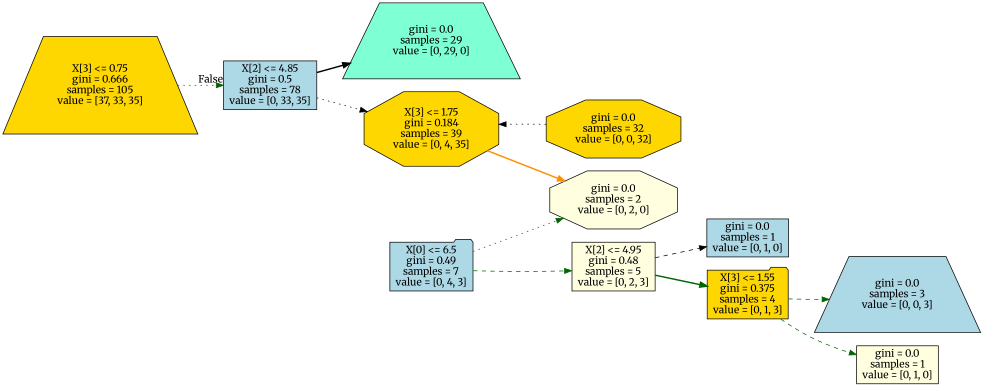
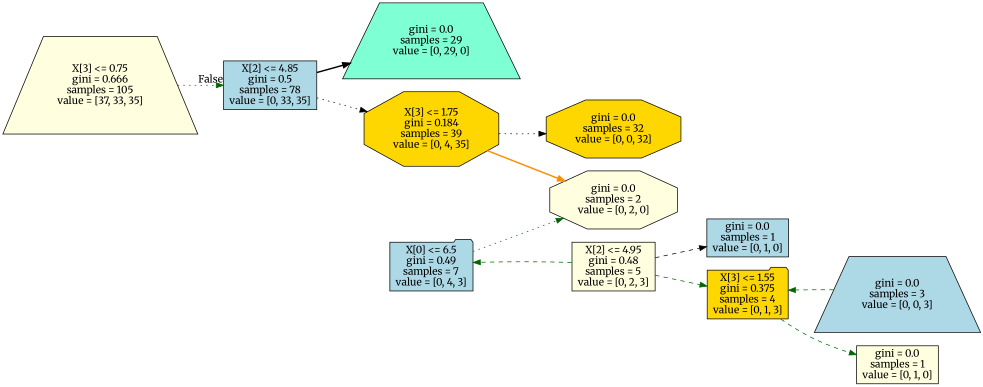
node "X[3] <= 0.75 gini = 0.666 samples = 105 value = [37, 33, 35]": fillcolor gold -> lightyellow
edge "gini = 0.0 samples = 32 value = [0, 0, 32]" -> "X[3] <= 1.75 gini = 0.184 samples = 39 value = [0, 4, 35]": reversed
edge "X[0] <= 6.5 gini = 0.49 samples = 7 value = [0, 4, 3]" -> "X[2] <= 4.95 gini = 0.48 samples = 5 value = [0, 2, 3]": reversed
edge "X[2] <= 4.95 gini = 0.48 samples = 5 value = [0, 2, 3]" -> "X[3] <= 1.55 gini = 0.375 samples = 4 value = [0, 1, 3]": style bold -> dashed
edge "X[3] <= 1.55 gini = 0.375 samples = 4 value = [0, 1, 3]" -> "gini = 0.0 samples = 3 value = [0, 0, 3]": reversed
